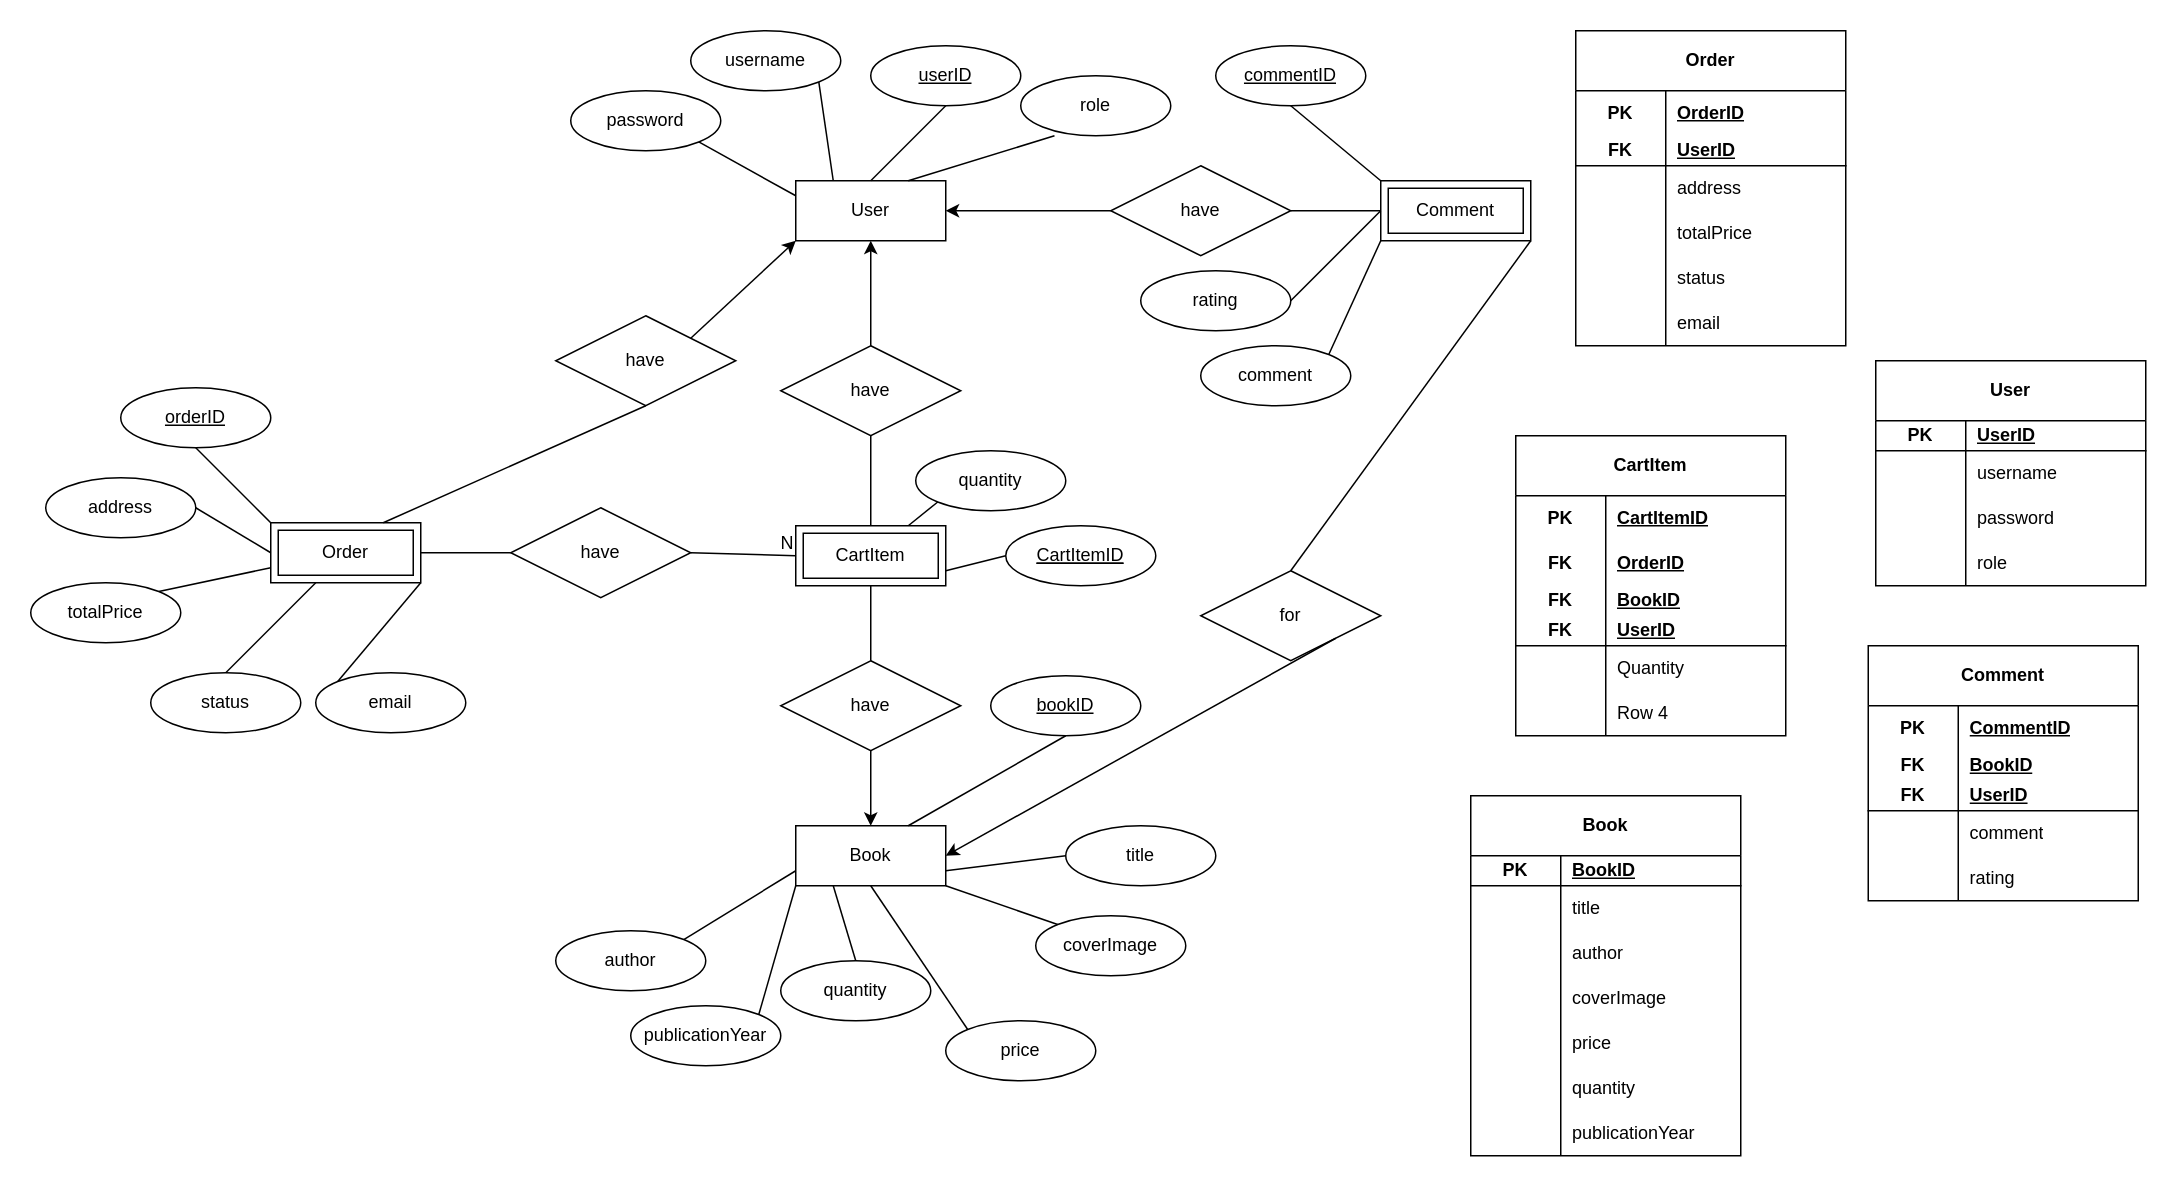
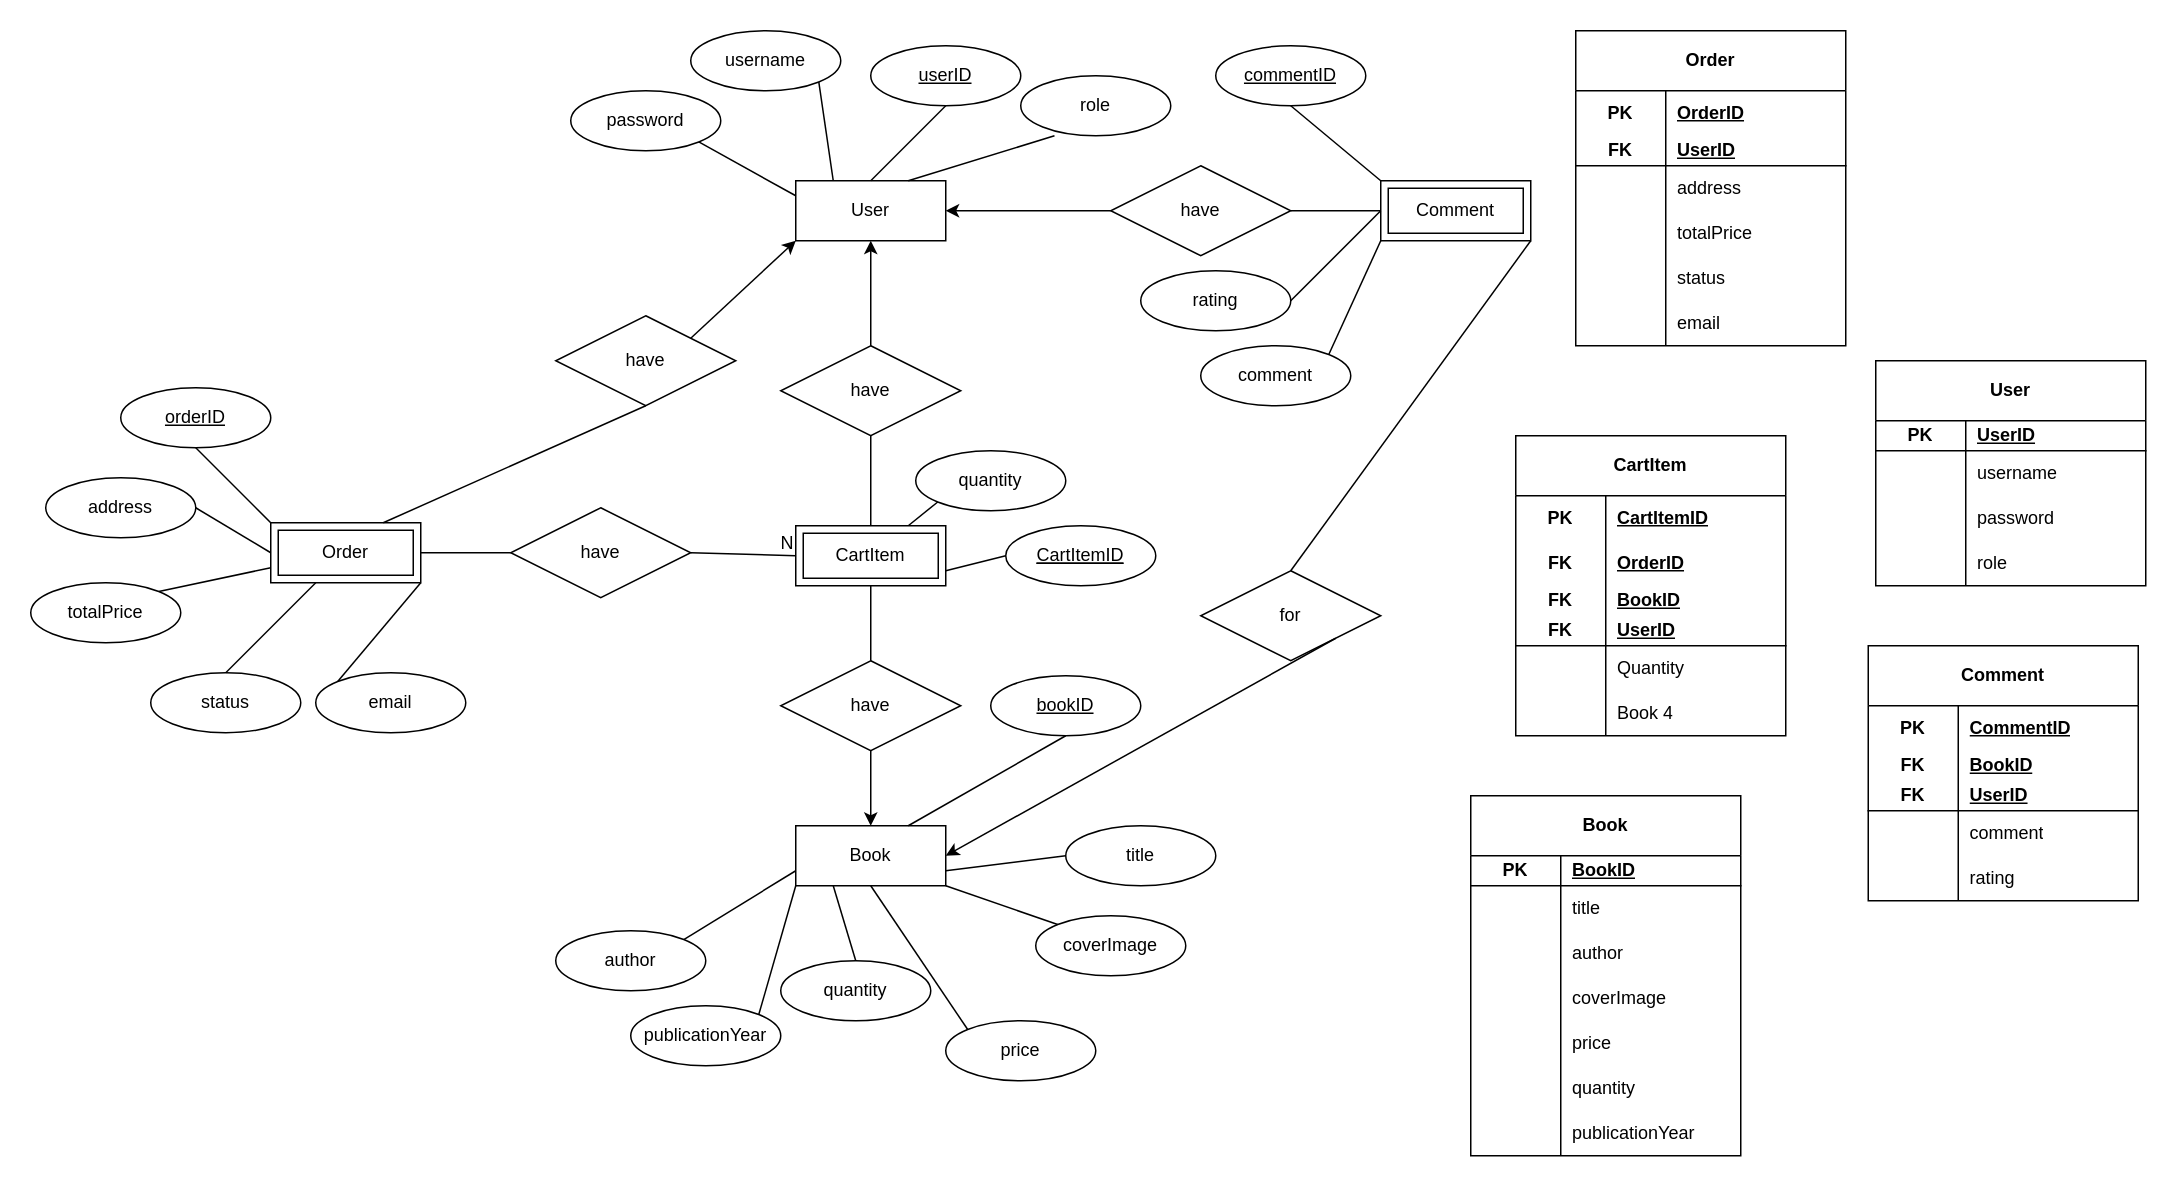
node "Row 4": label "Row 4" -> "Book 4"
